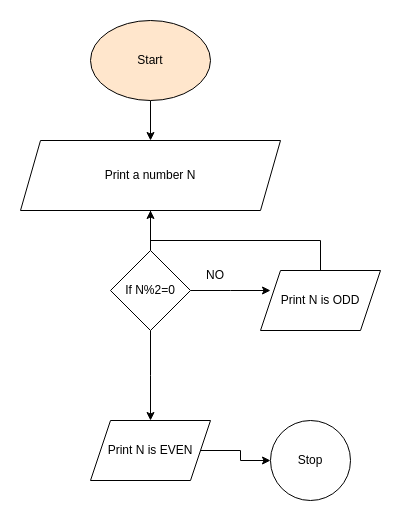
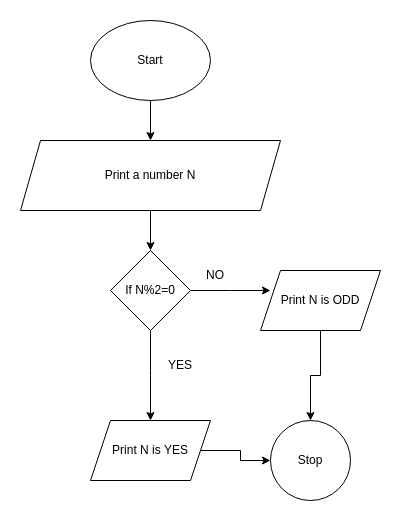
node "Start": fillcolor #ffe6cc -> #ffffff
edge "Print N is ODD" -> "Print a number N": now "Print N is ODD" -> "Stop"
edge "Print a number N" -- "If N%2=0": arrowhead none -> classic
node "YES": added
node "Print N is EVEN": label "Print N is EVEN" -> "Print N is YES"
